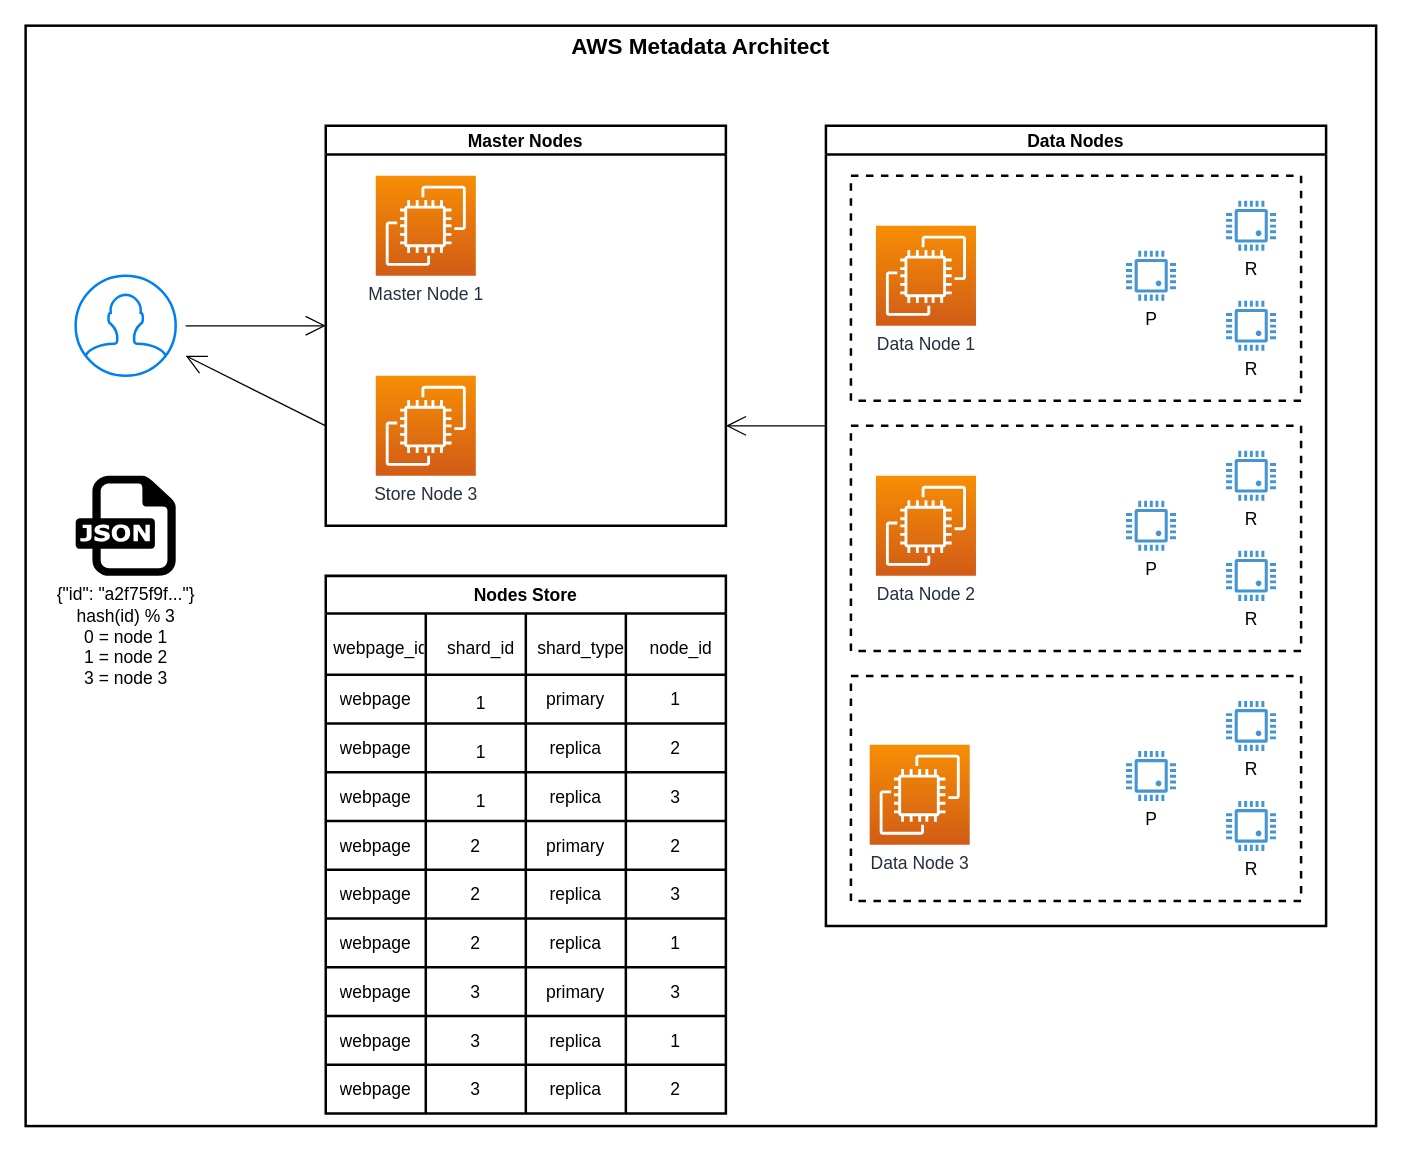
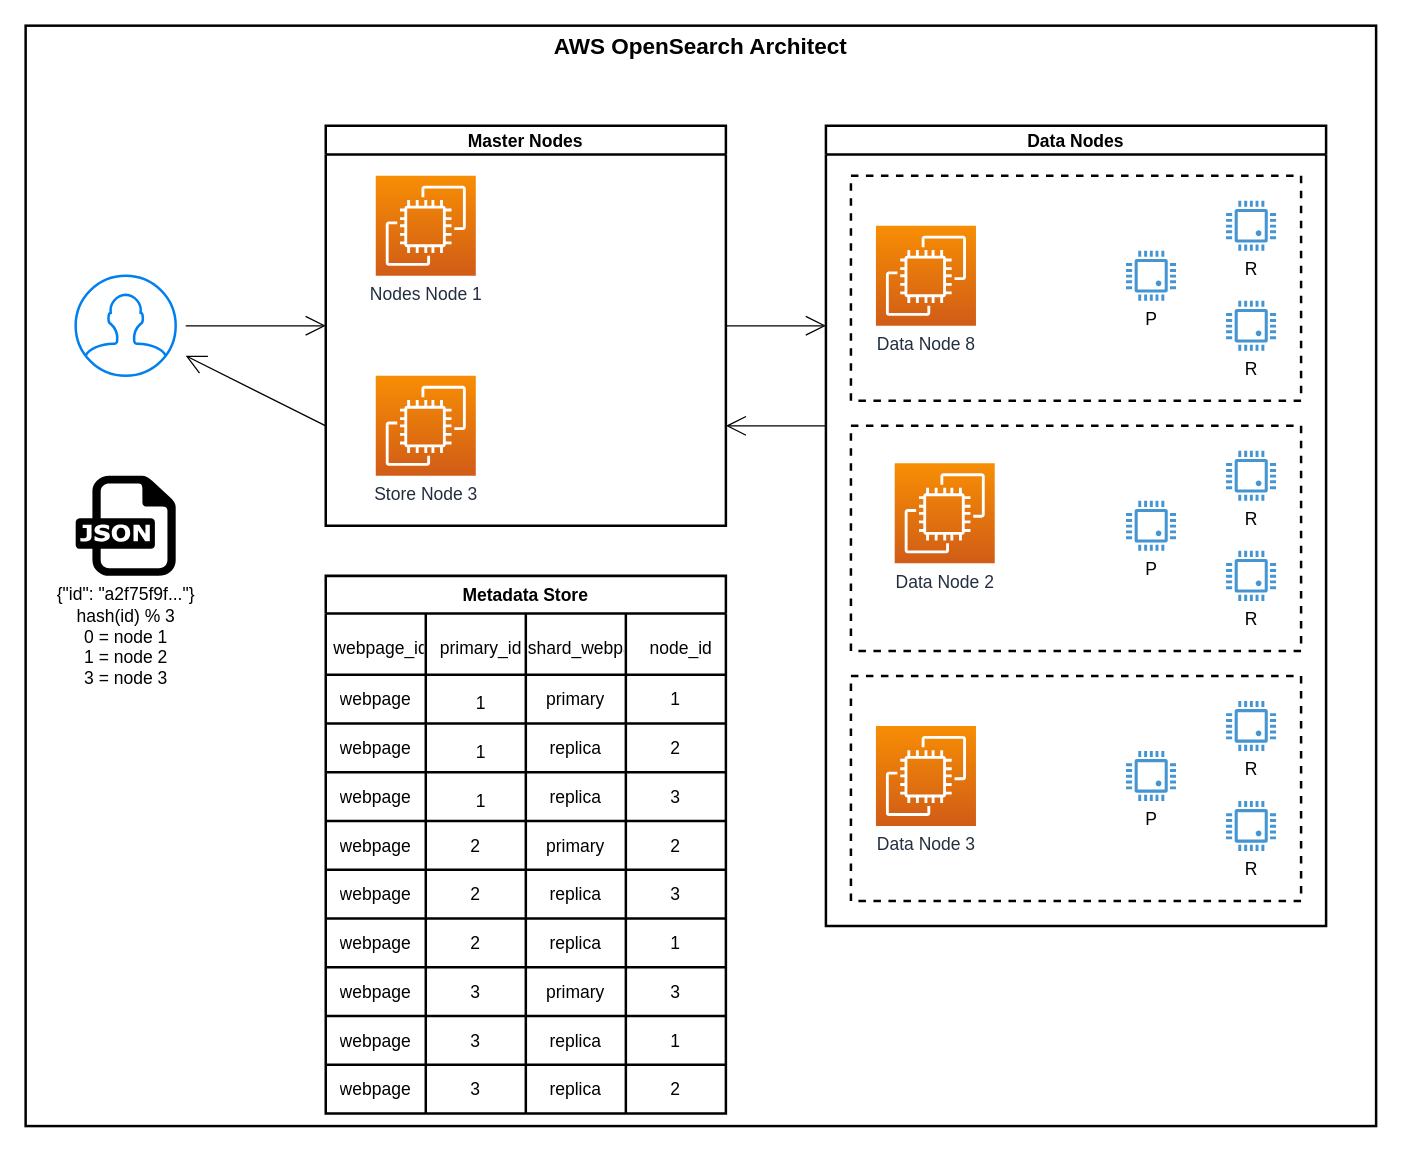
node "AWS Metadata Architect": label "AWS Metadata Architect" -> "AWS OpenSearch Architect"
node "Master Node 1": label "Master Node 1" -> "Nodes Node 1"
edge "Master Nodes" -> "Data Nodes": added
node "Data Node 1": label "Data Node 1" -> "Data Node 8"
node "Data Node 2": moved (926, 526) -> (944, 513)
node "Nodes Store": label "Nodes Store" -> "Metadata Store"
node "shard_id": label "shard_id" -> "primary_id"
node "shard_type": label "shard_type" -> "shard_webpage"
node "Data Node 3": moved (919, 794) -> (926, 776)
